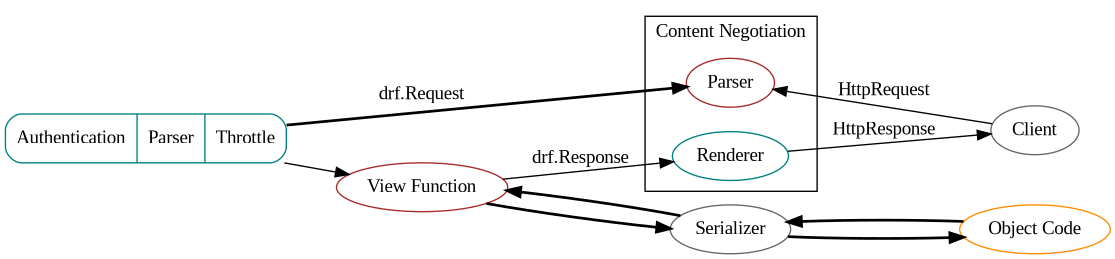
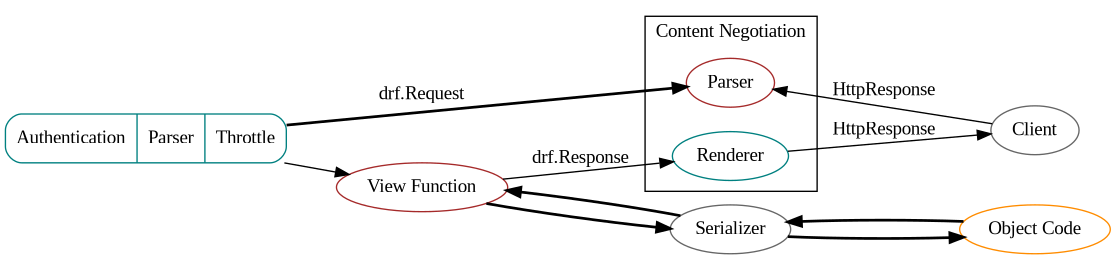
edge "Client" -> "Parser": label "HttpRequest" -> "HttpResponse"
